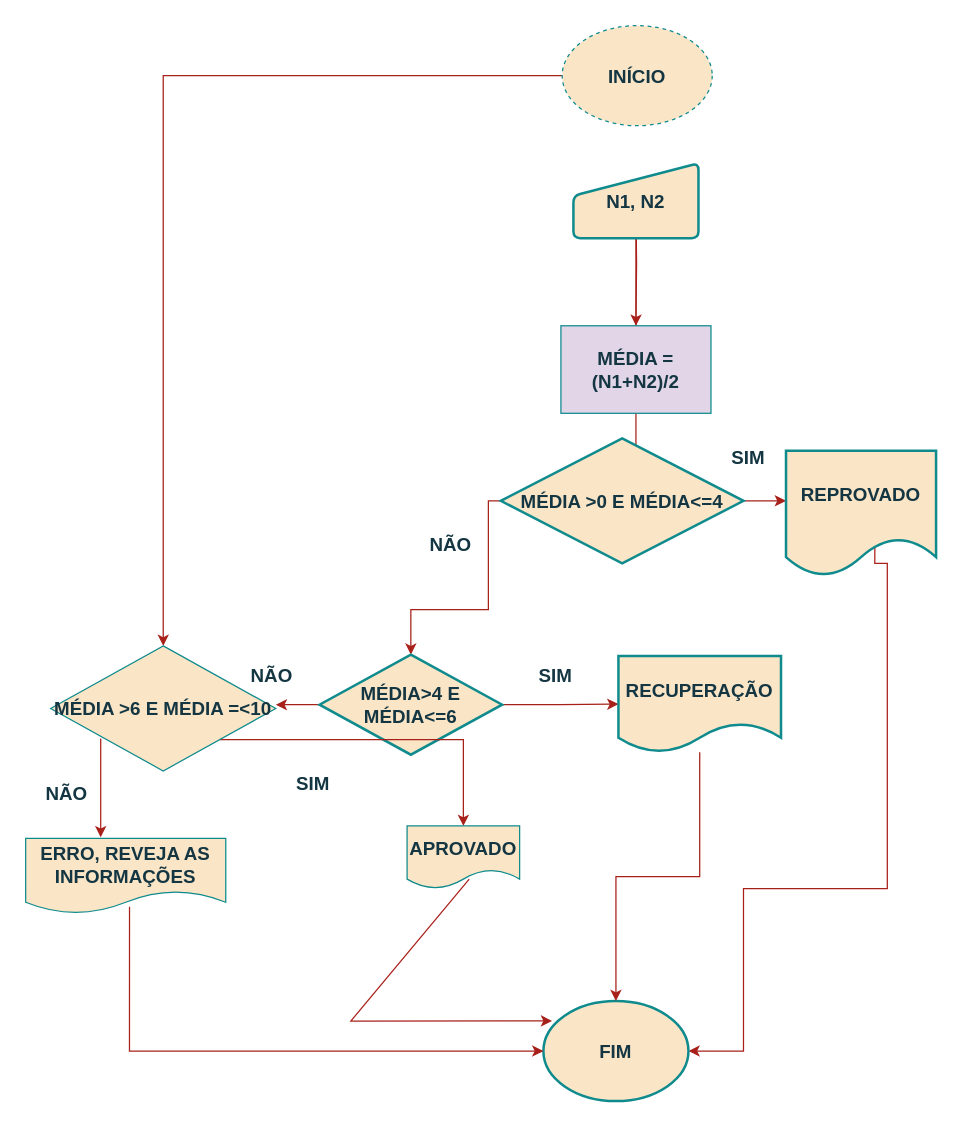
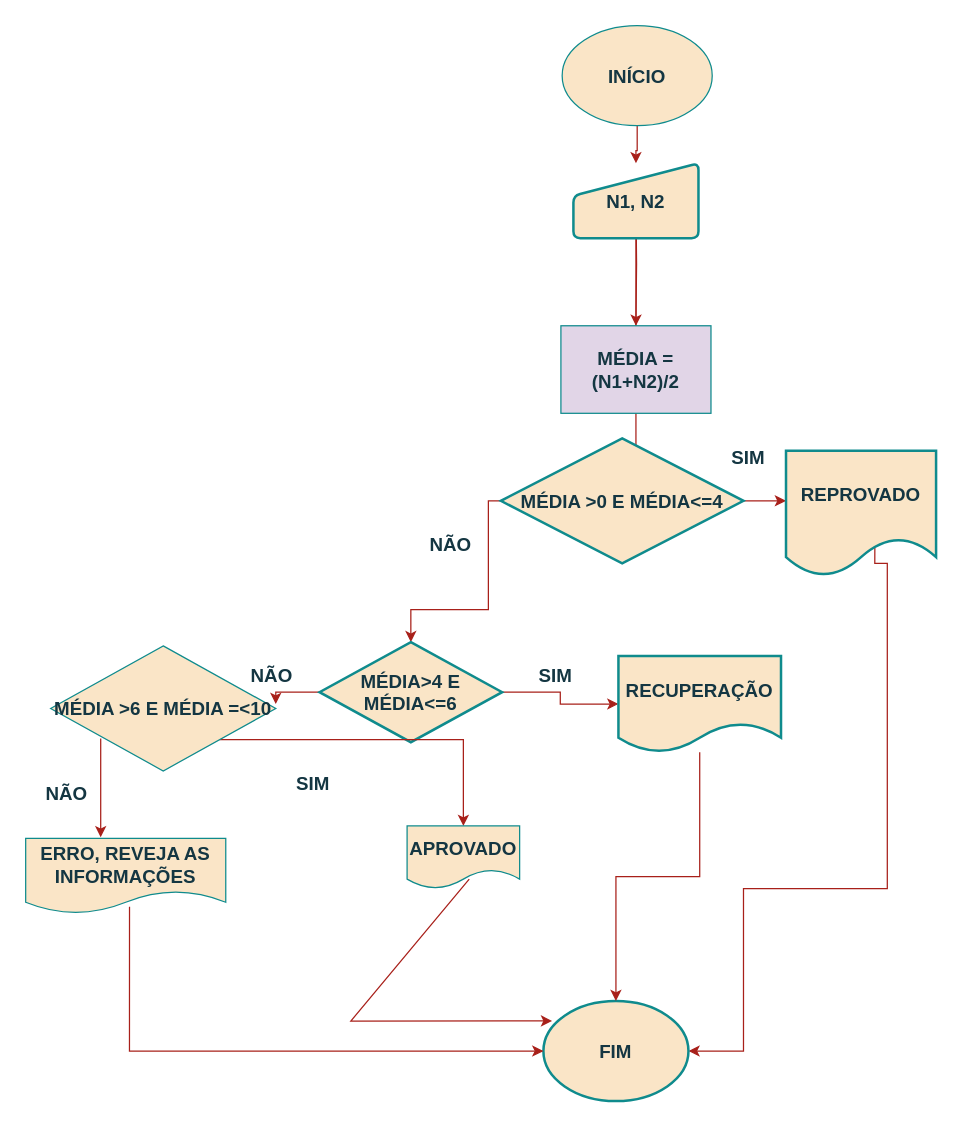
node "INÍCIO": style dashed -> solid
edge "INÍCIO" -> "MÉDIA >6 E MÉDIA =<10": now "INÍCIO" -> "N1, N2"
node "MÉDIA>4 E MÉDIA<=6": moved (411, 704) -> (411, 692)
